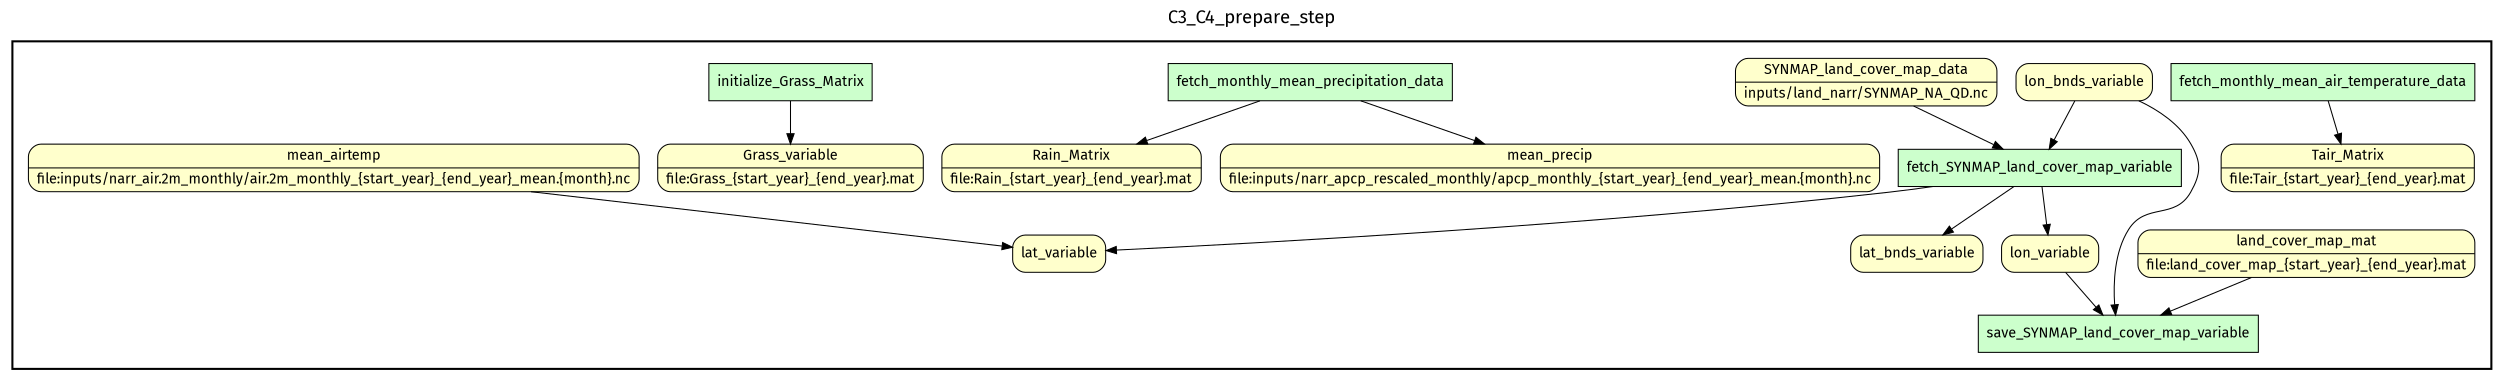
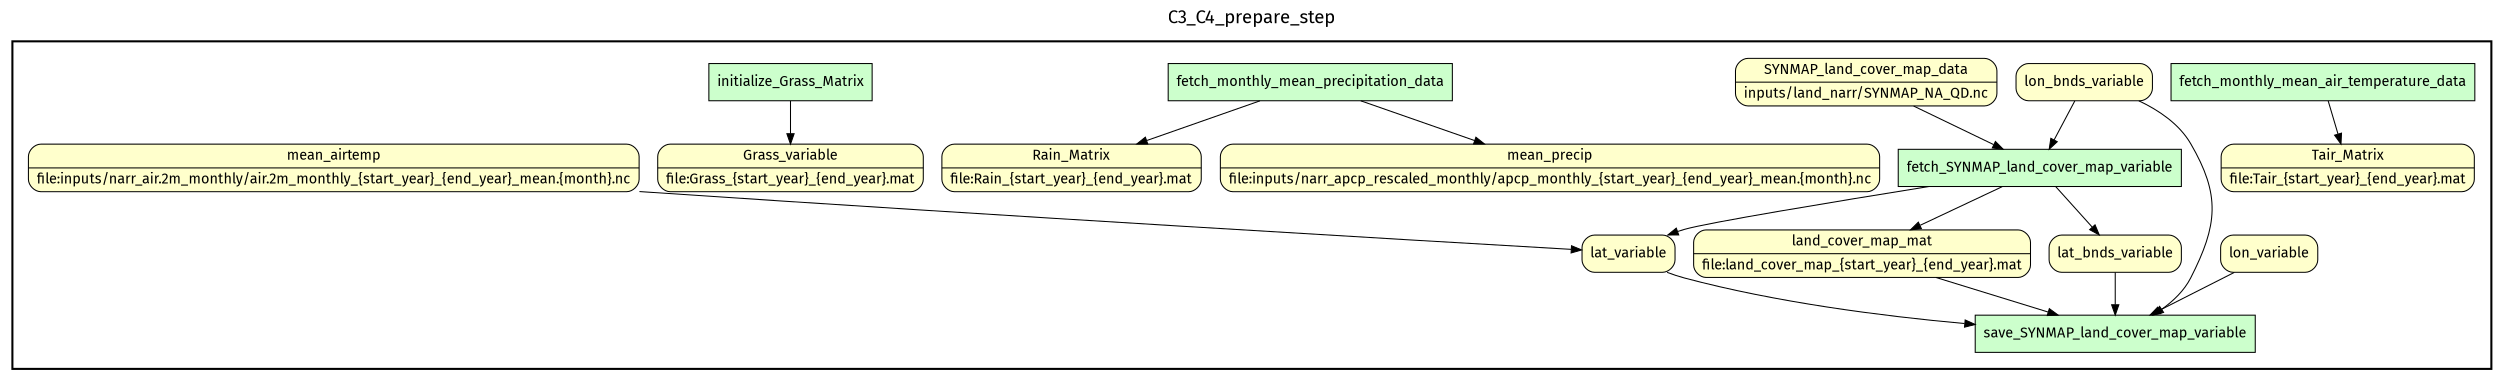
edge "fetch_SYNMAP_land_cover_map_variable" -> "lon_variable": now "fetch_SYNMAP_land_cover_map_variable" -> "land_cover_map_mat"
edge "lat_bnds_variable" -> "save_SYNMAP_land_cover_map_variable": added
edge "lat_variable" -> "save_SYNMAP_land_cover_map_variable": added
